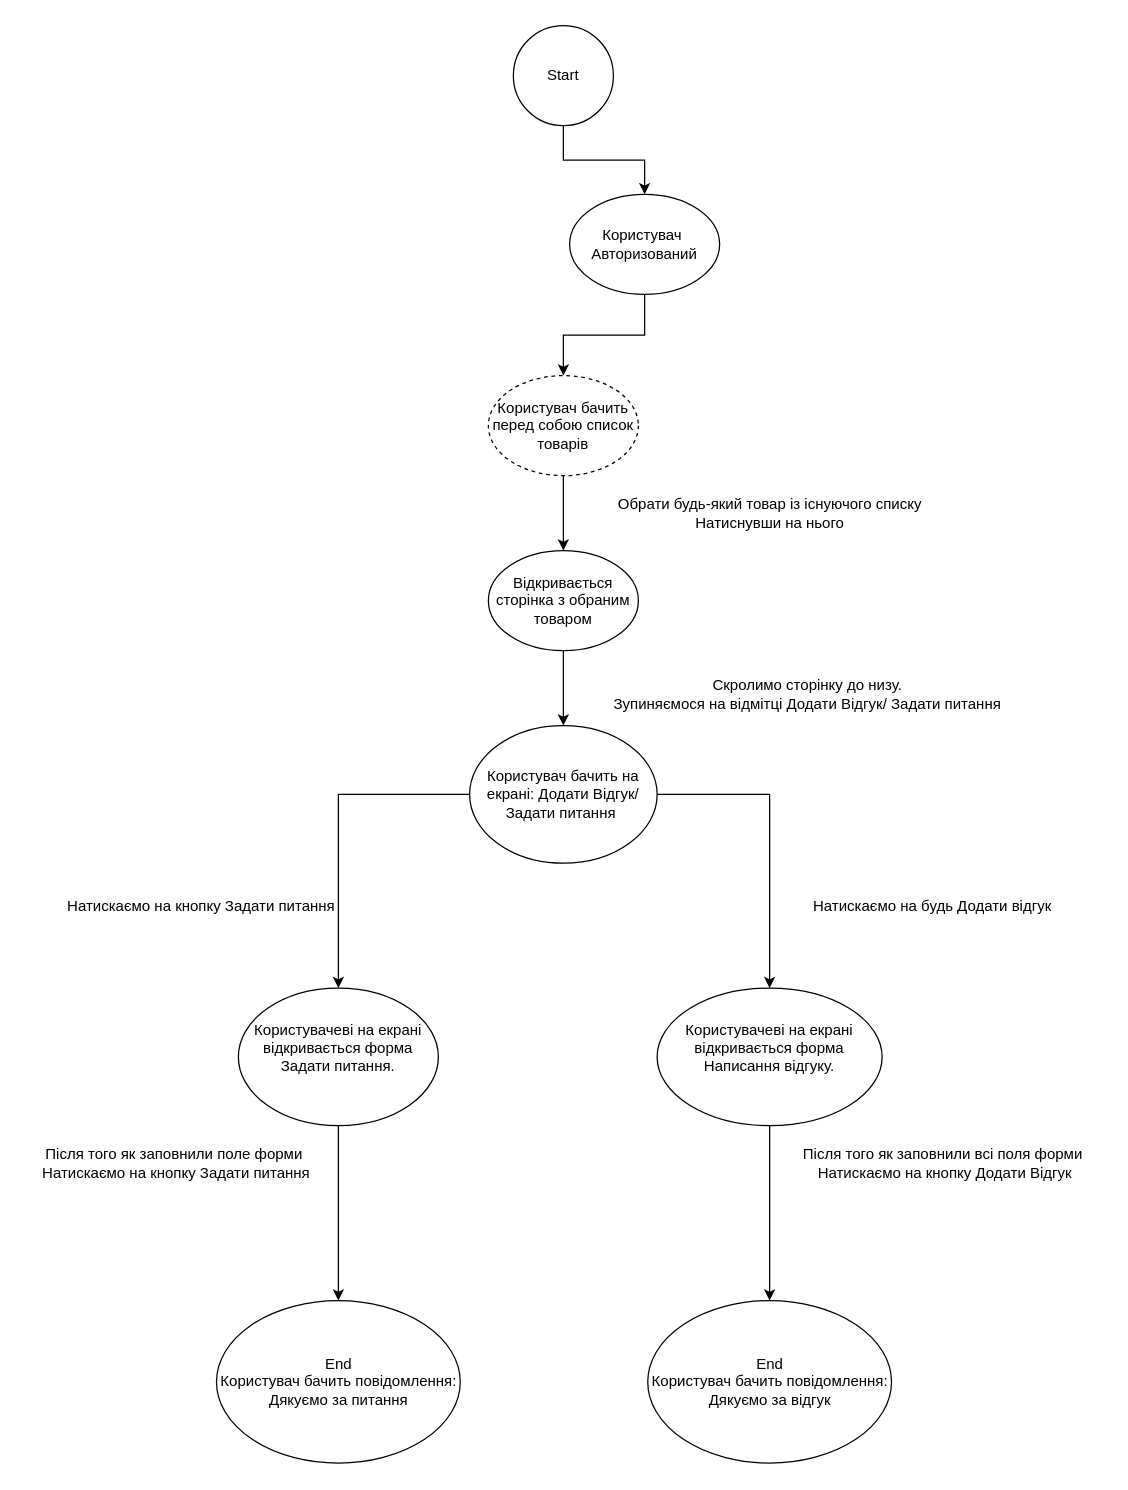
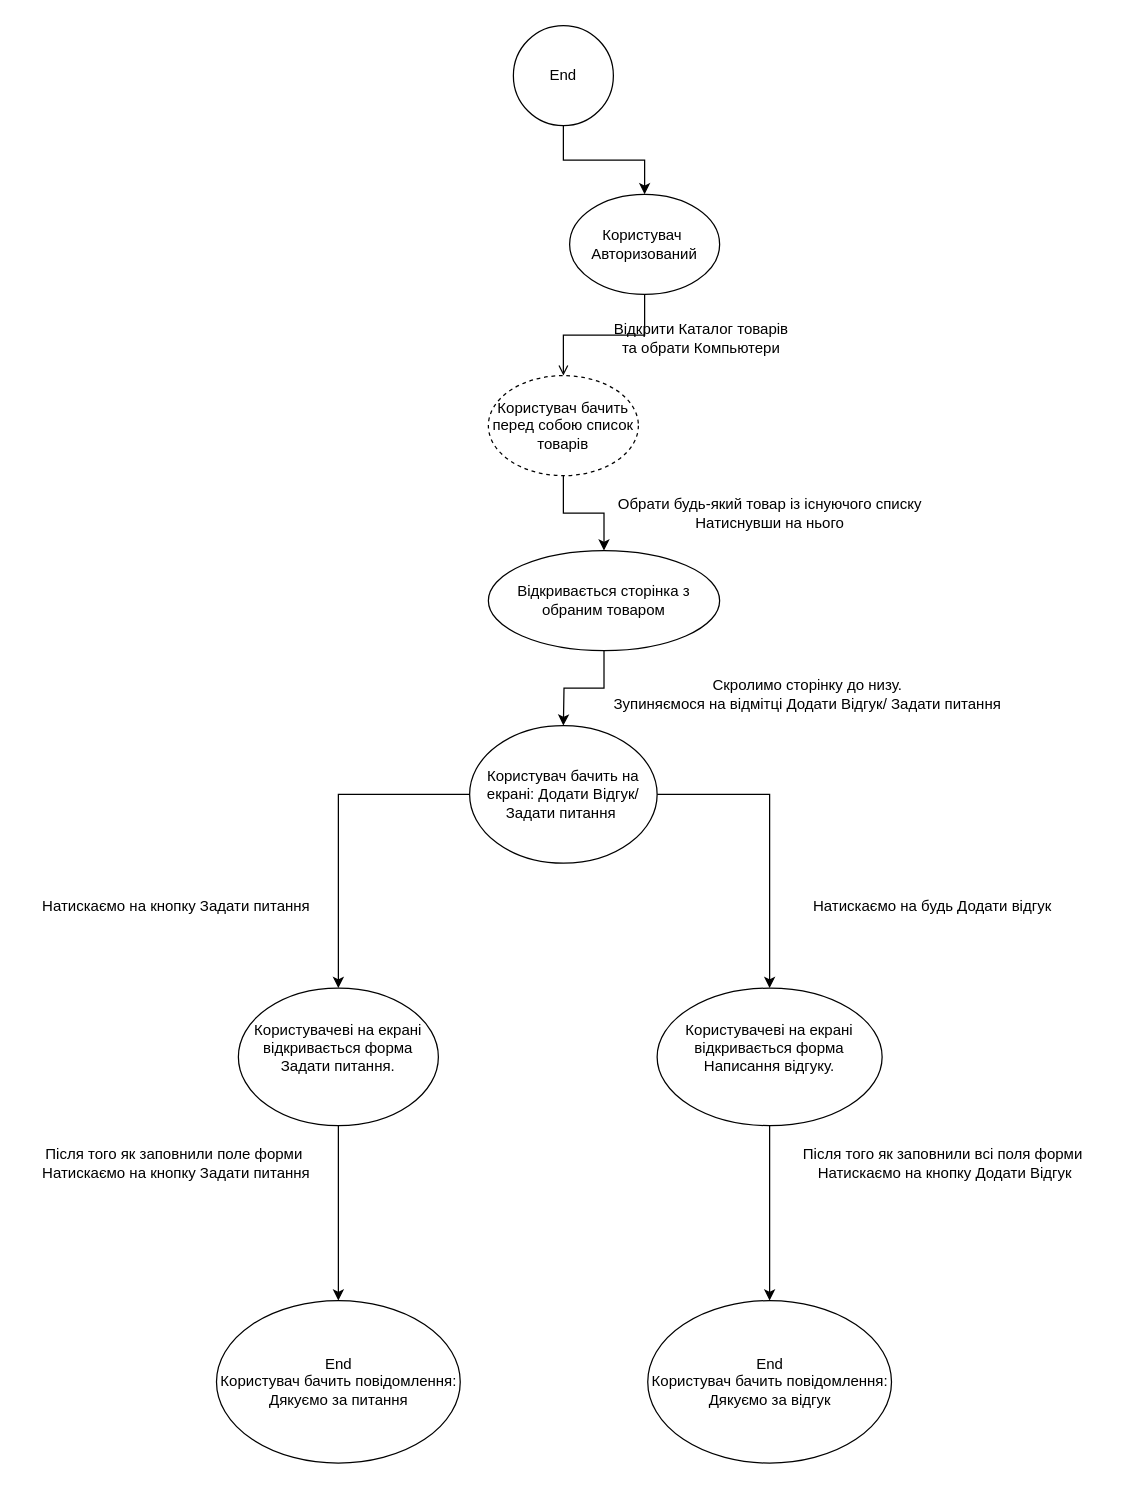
node "Start": label "Start" -> "End"
node "Відкрити Каталог товарів та обрати Компьютери": added
edge "Користувач Авторизований" -> "Користувач бачить перед собою список товарів": arrowhead classic -> open
node "Відкривається сторінка з обраним товаром": size 150x100 -> 231x100
node "Натискаємо на кнопку Задати питання": moved (201, 907) -> (176, 907)
